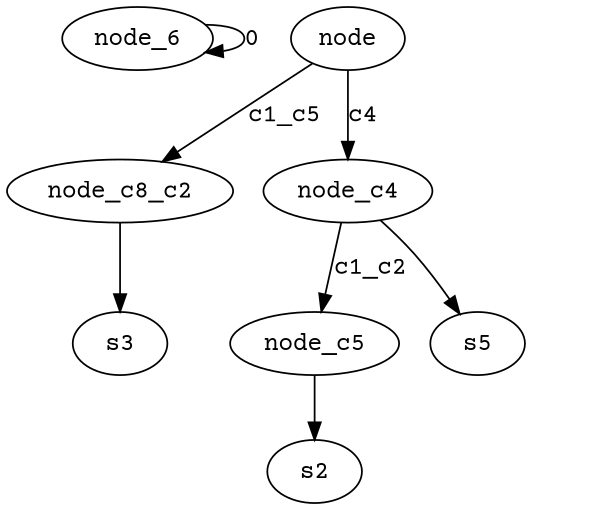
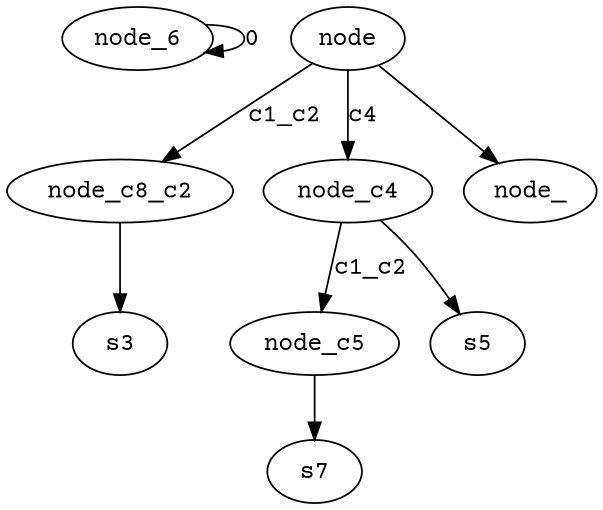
edge "node" -> "node_c8_c2": label "c1_c5" -> "c1_c2"
node "node_": added
node "s2": label "s2" -> "s7"
